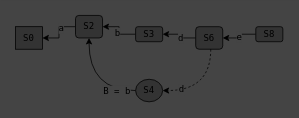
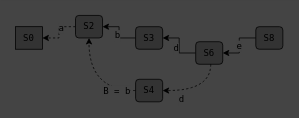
node "S3": size 27x15 -> 27x23
node "S8": size 27x15 -> 27x23
edge "S2" -> "S0": style solid -> dashed
node "S6": moved (209, 38) -> (209, 53)
edge "S4" -> "S2": style solid -> dashed
node "S4": shape ellipse -> rounded rectangle
